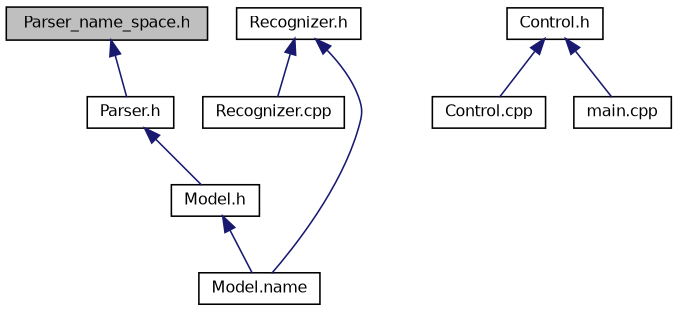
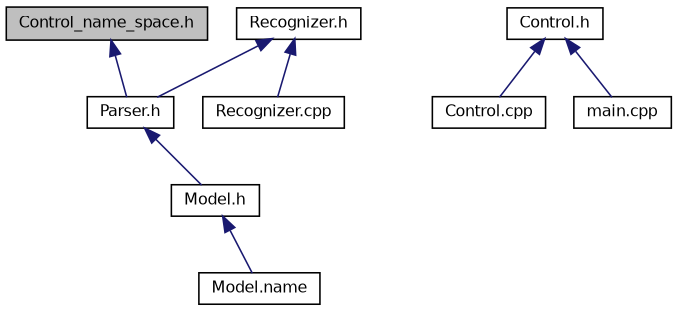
node "Parser_name_space.h": label "Parser_name_space.h" -> "Control_name_space.h"
edge "Model.name" -> "Recognizer.h": now "Parser.h" -> "Recognizer.h"
